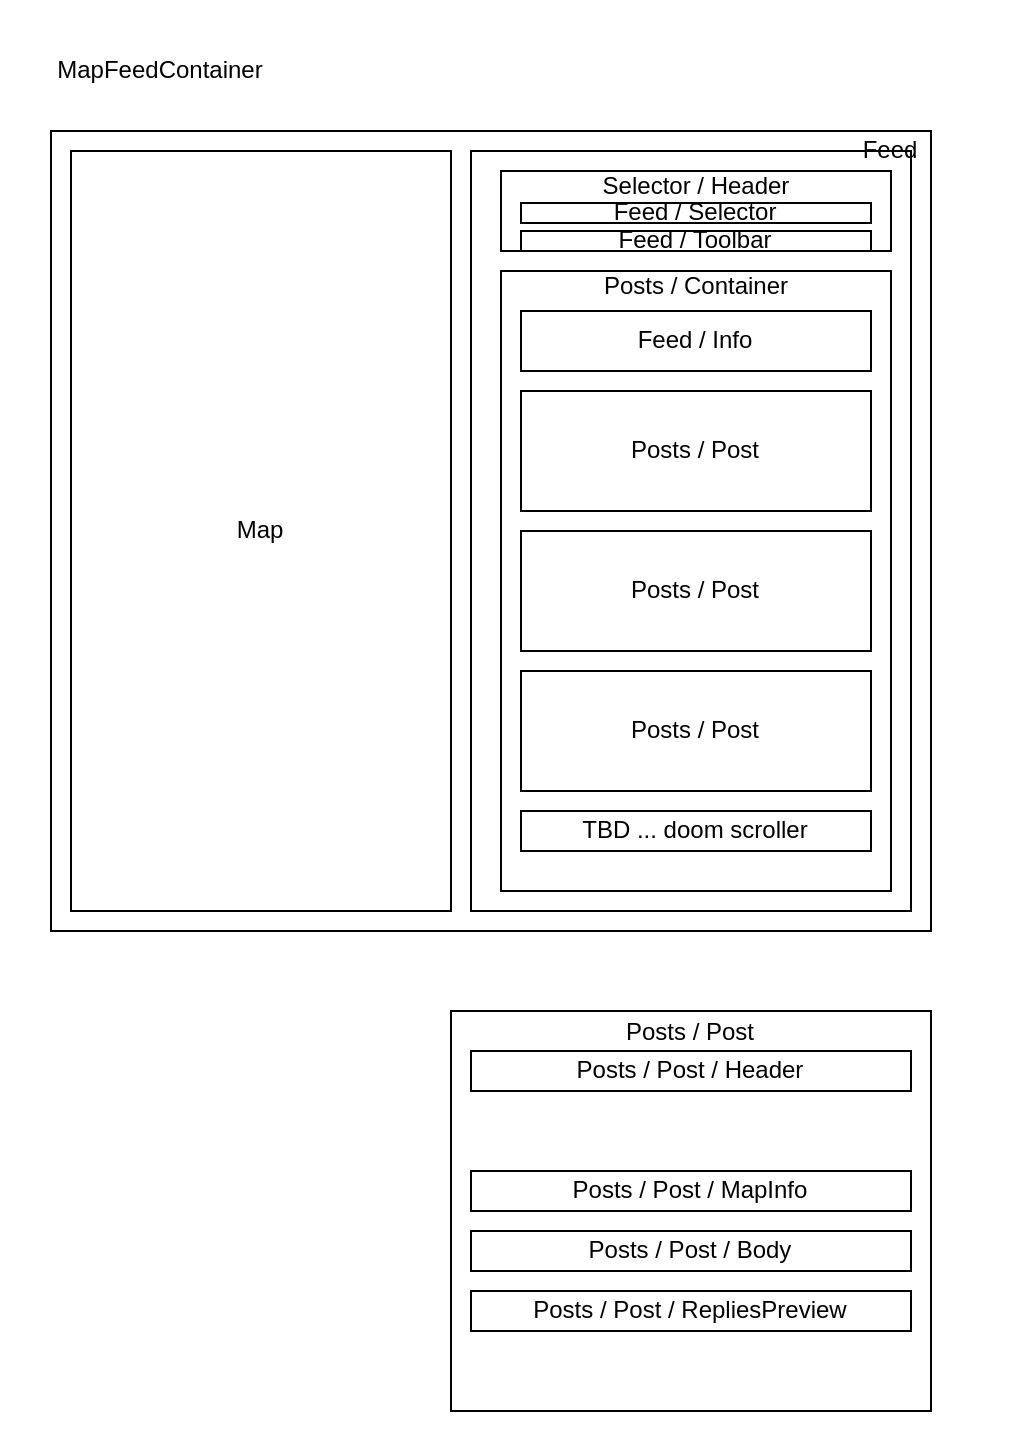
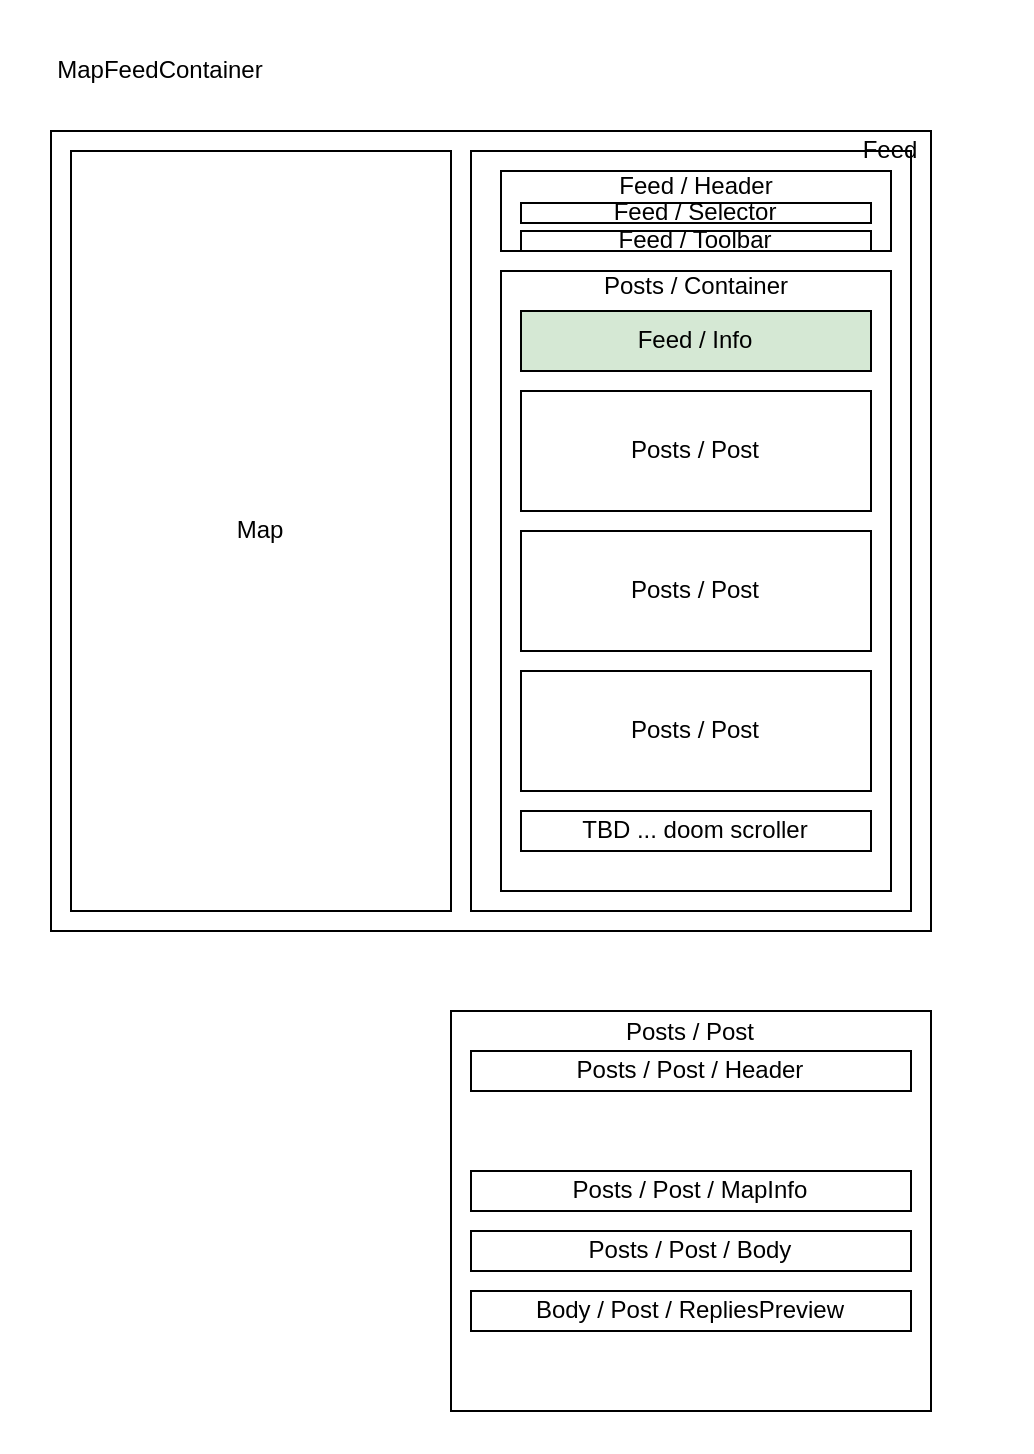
node "Selector / Header": label "Selector / Header" -> "Feed / Header"
node "Feed / Info": fillcolor #ffffff -> #d5e8d4
node "Posts / Post / RepliesPreview": label "Posts / Post / RepliesPreview" -> "Body / Post / RepliesPreview"
